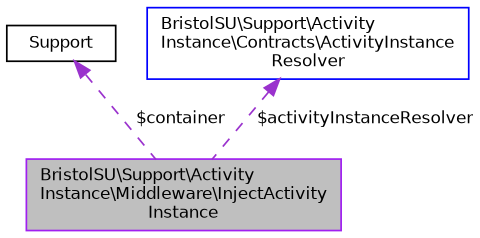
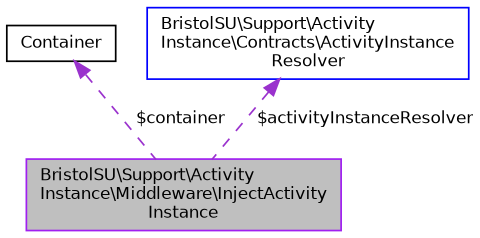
node "Support": label "Support" -> "Container"
